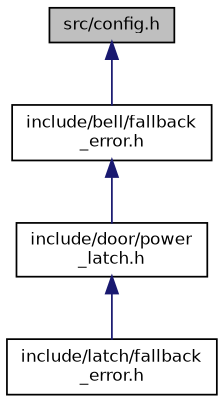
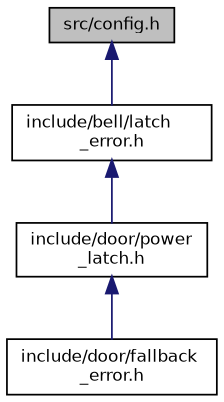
node "include/bell/fallback _error.h": label "include/bell/fallback _error.h" -> "include/bell/latch _error.h"
node "include/latch/fallback _error.h": label "include/latch/fallback _error.h" -> "include/door/fallback _error.h"
